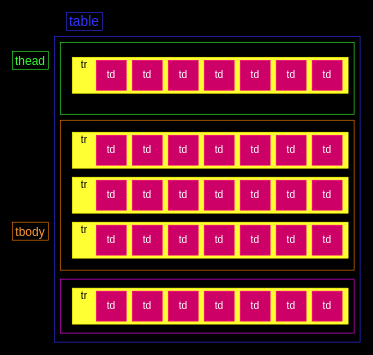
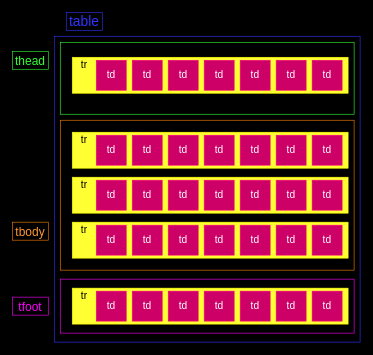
node "tfoot": added
